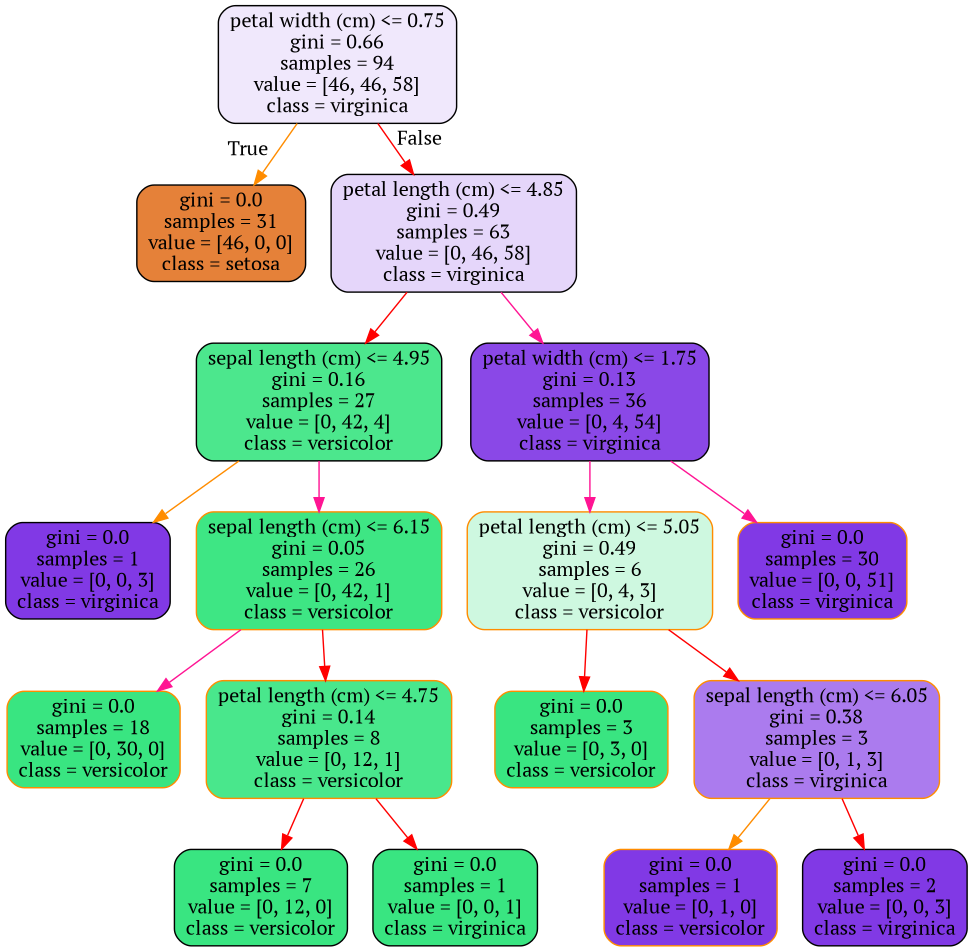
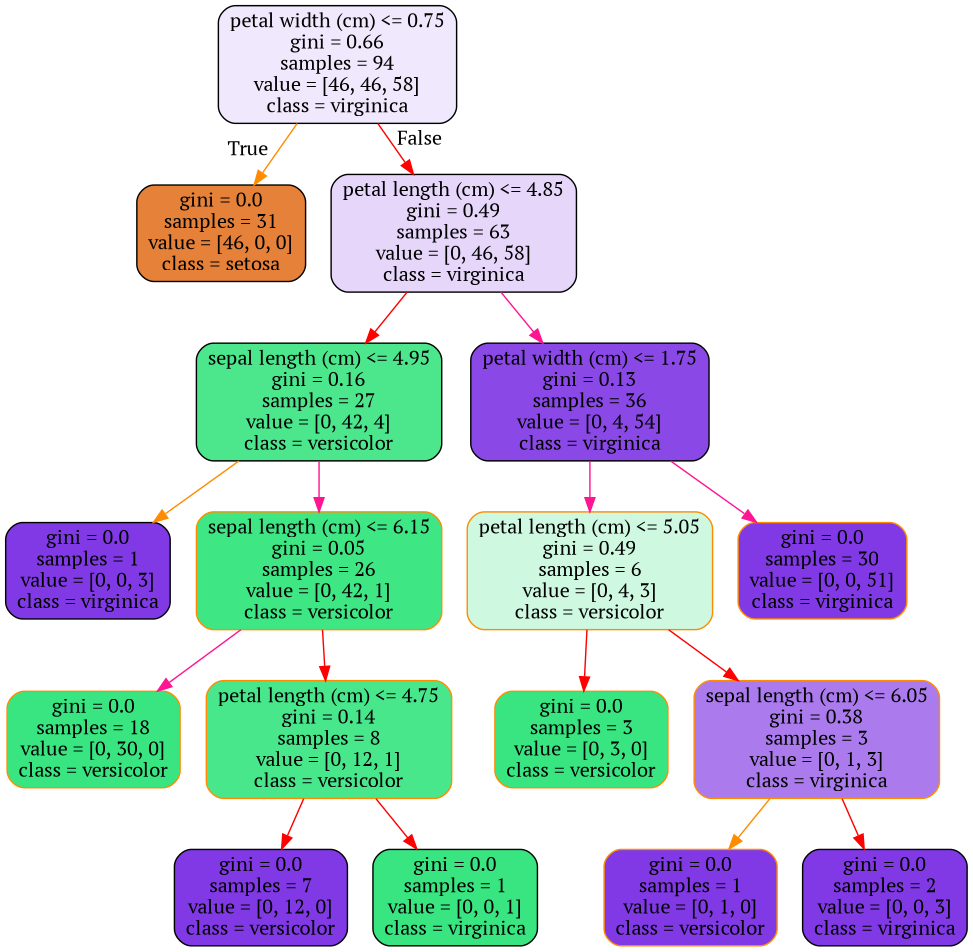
node "gini = 0.0 samples = 7 value = [0, 12, 0] class = versicolor": fillcolor #39e581 -> #8139e5
